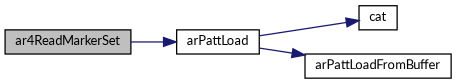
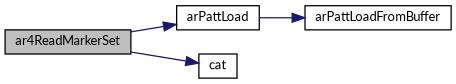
edge "arPattLoad" -> "cat": now "ar4ReadMarkerSet" -> "cat"
